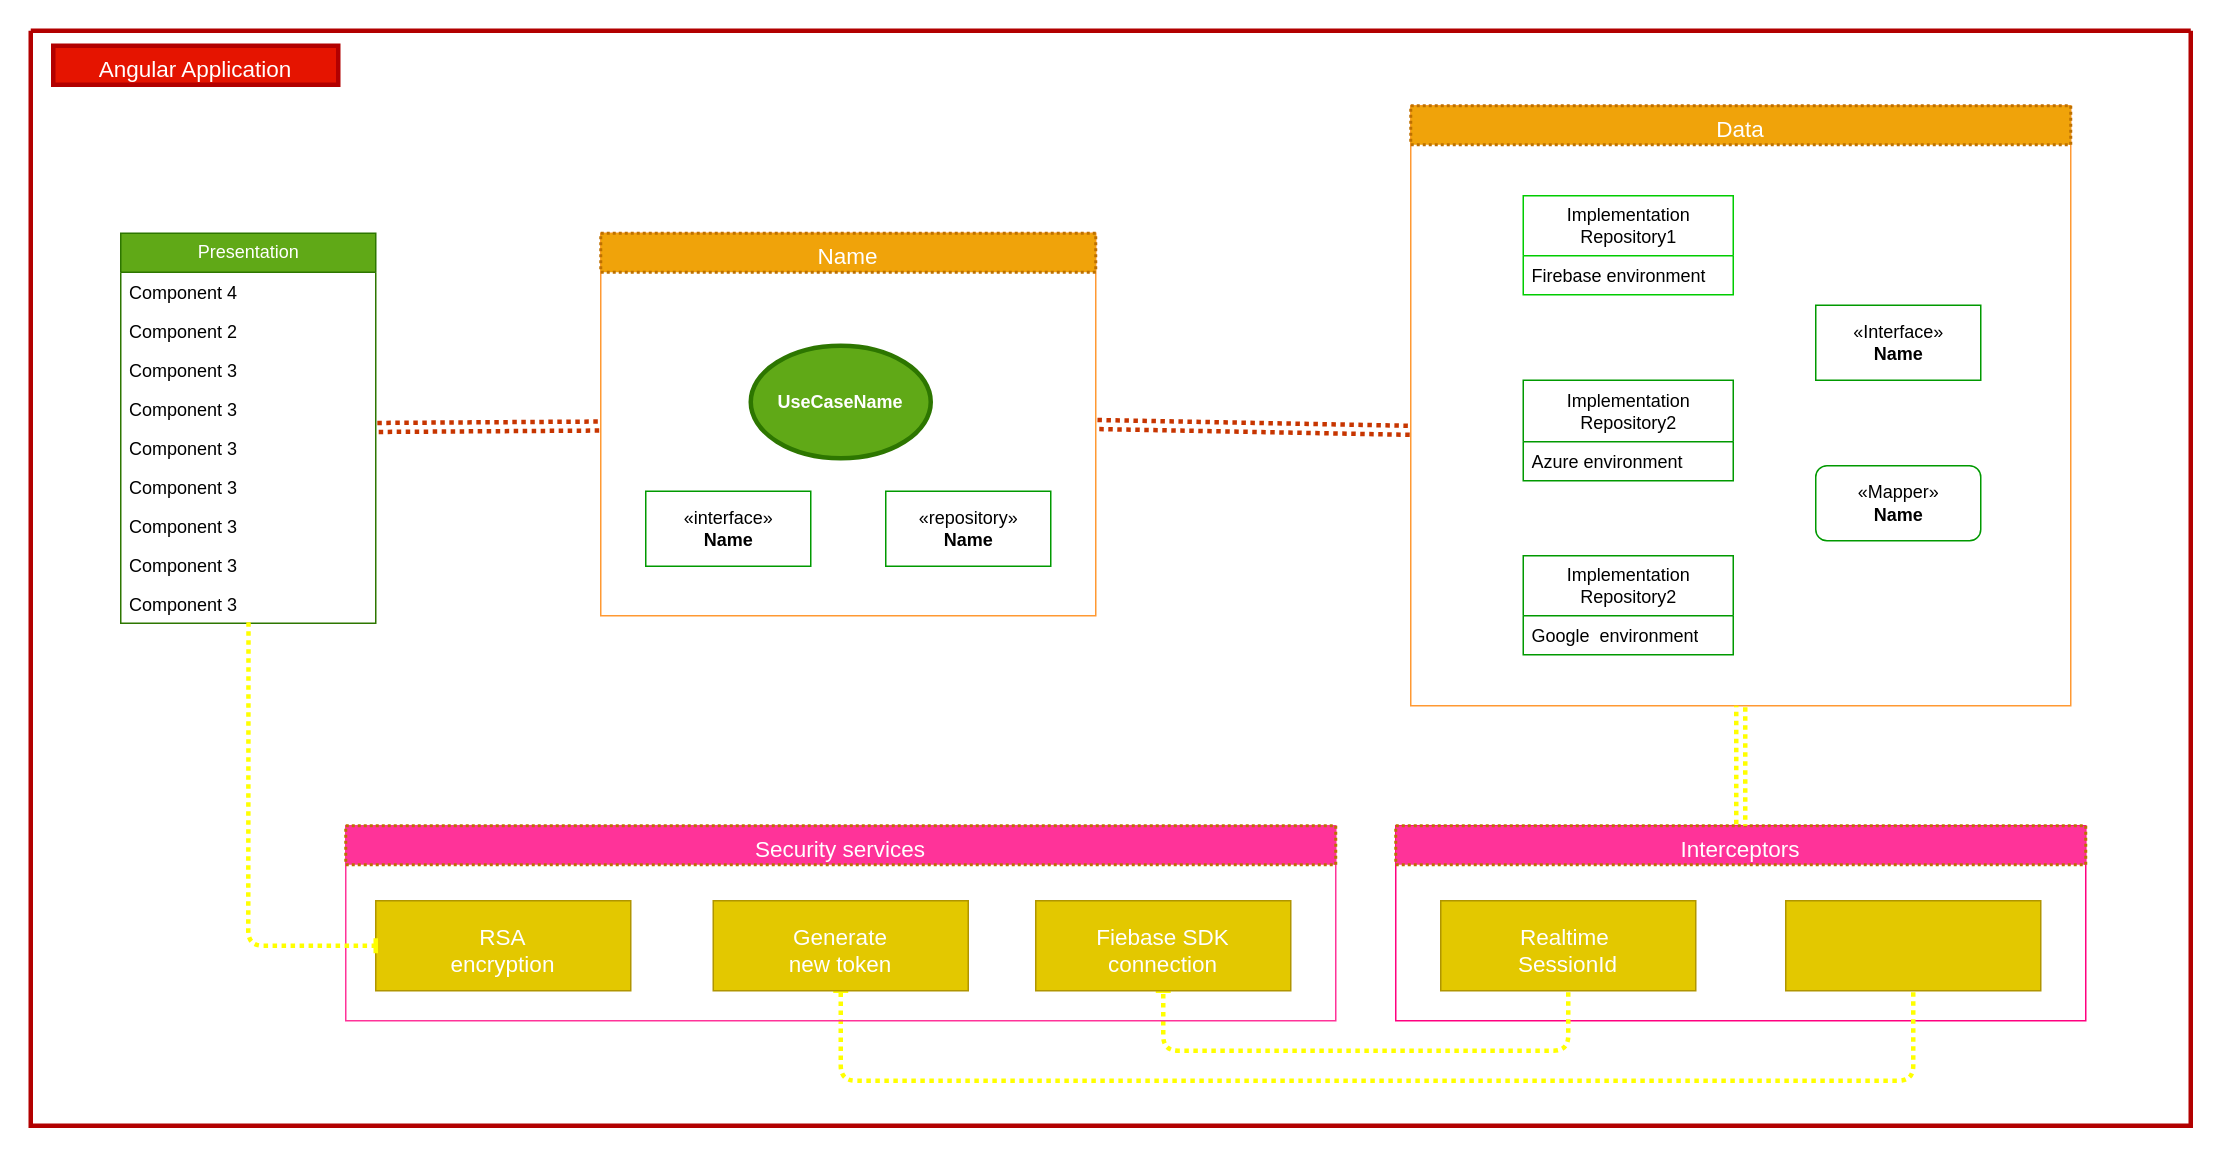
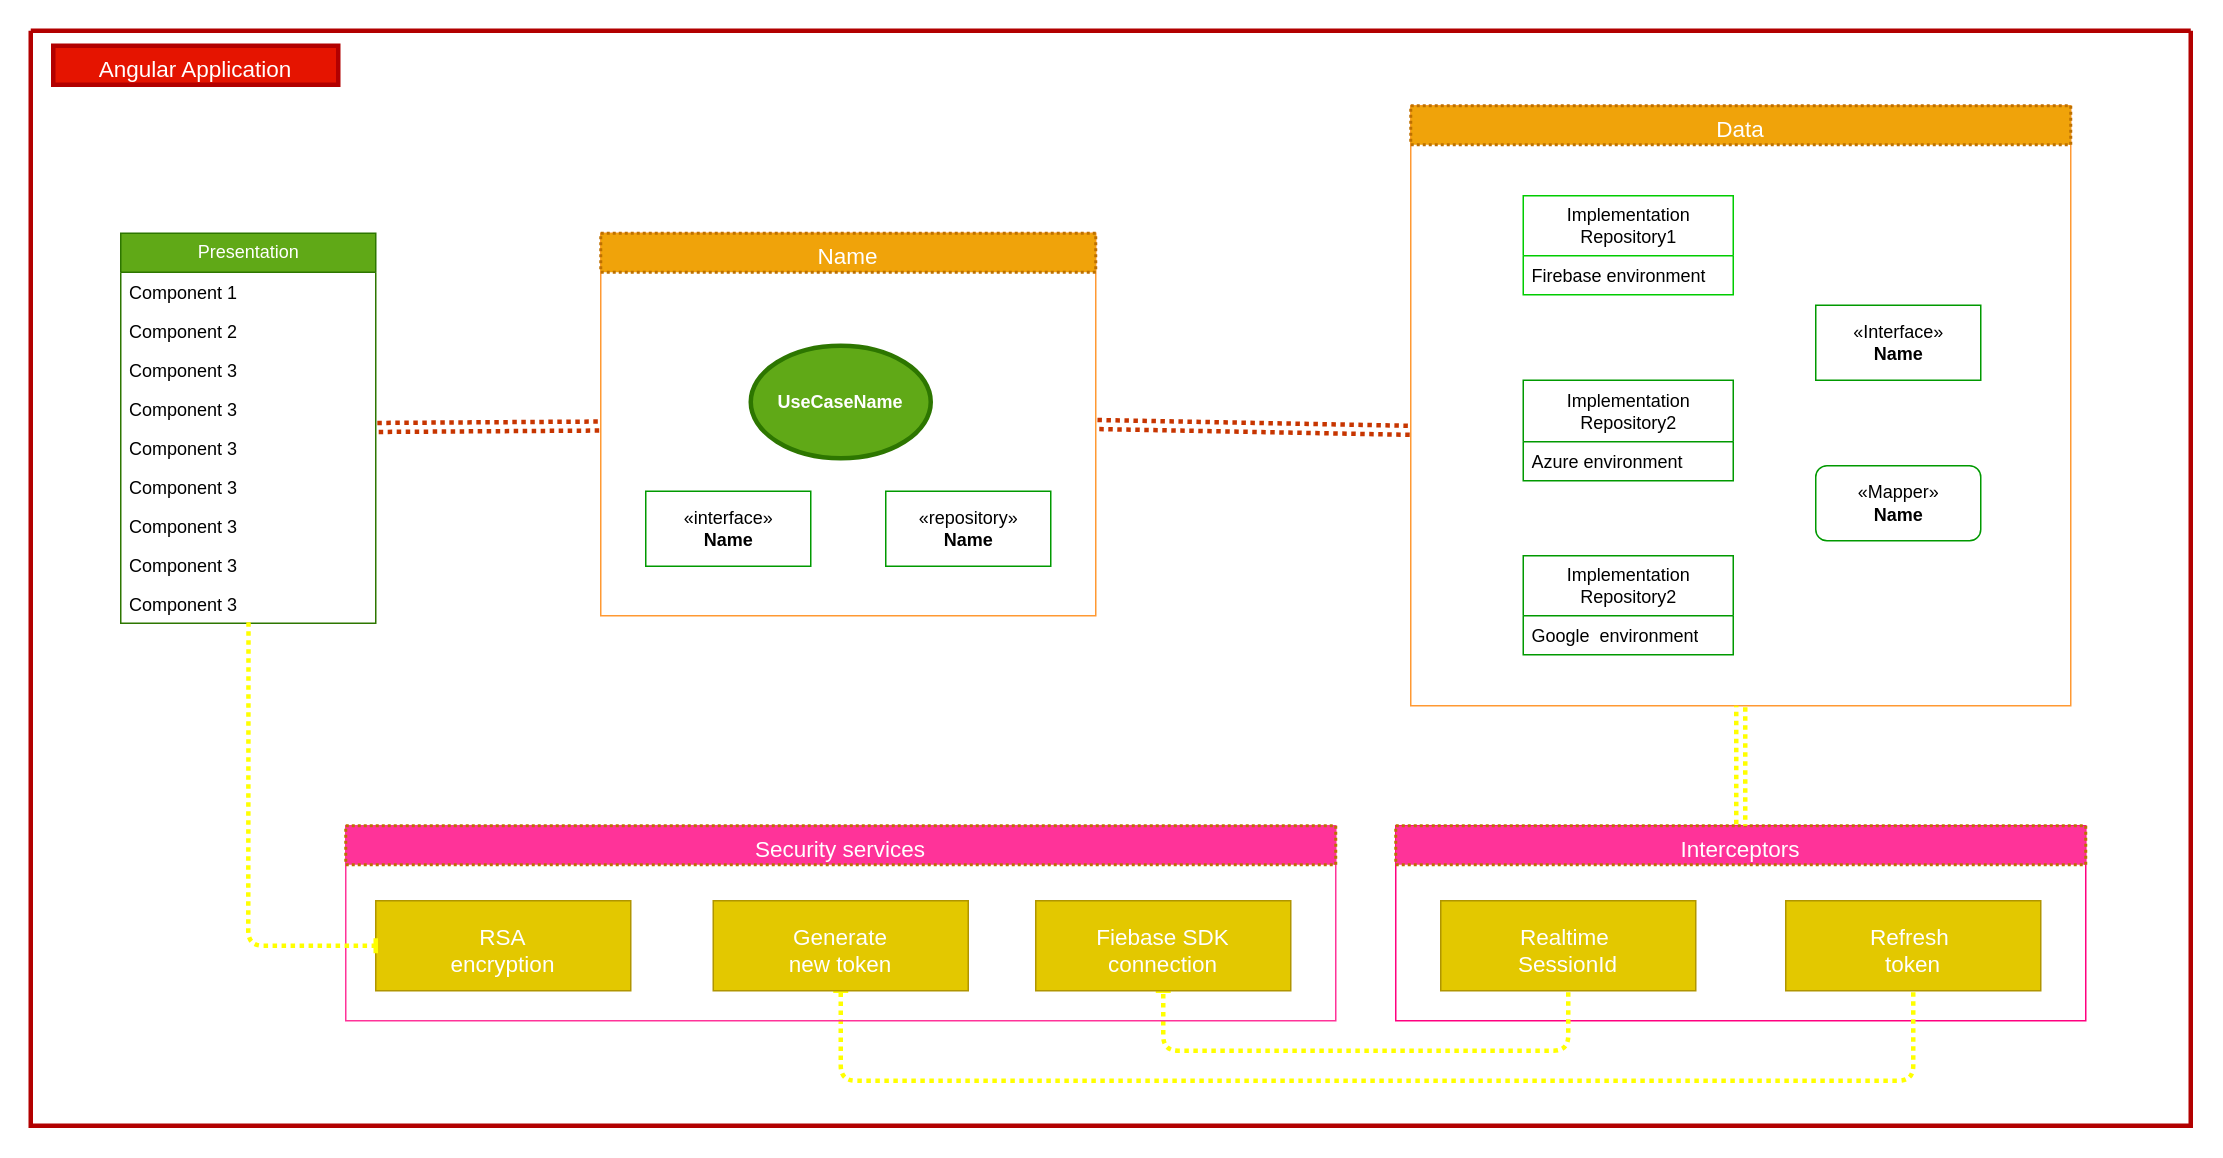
node "Component 4": label "Component 4" -> "Component 1"
node "Refresh token": added
